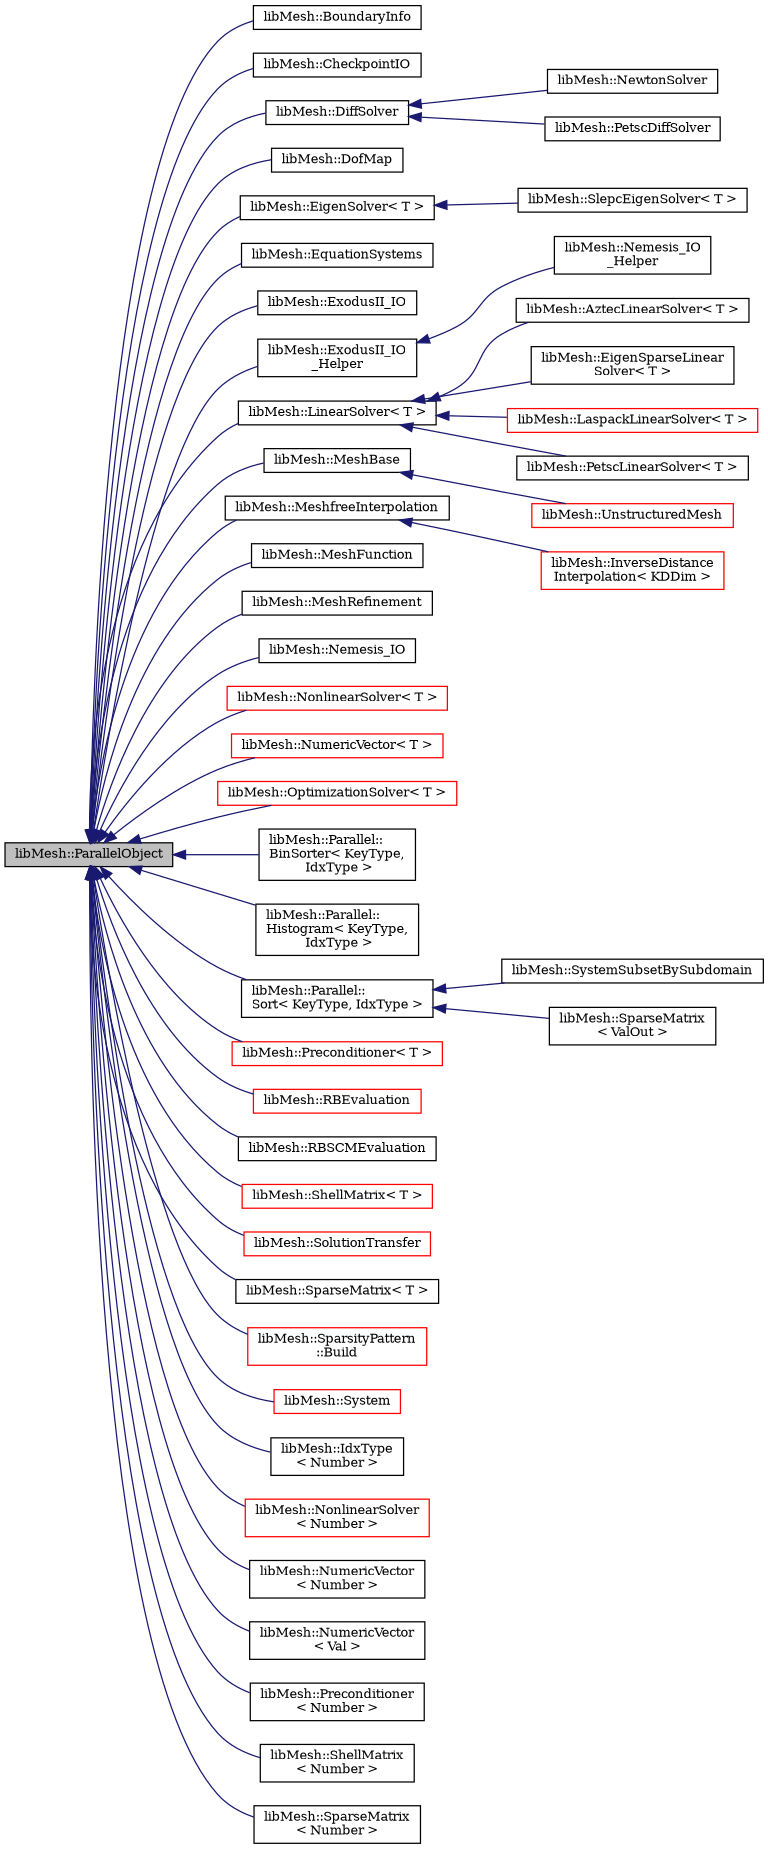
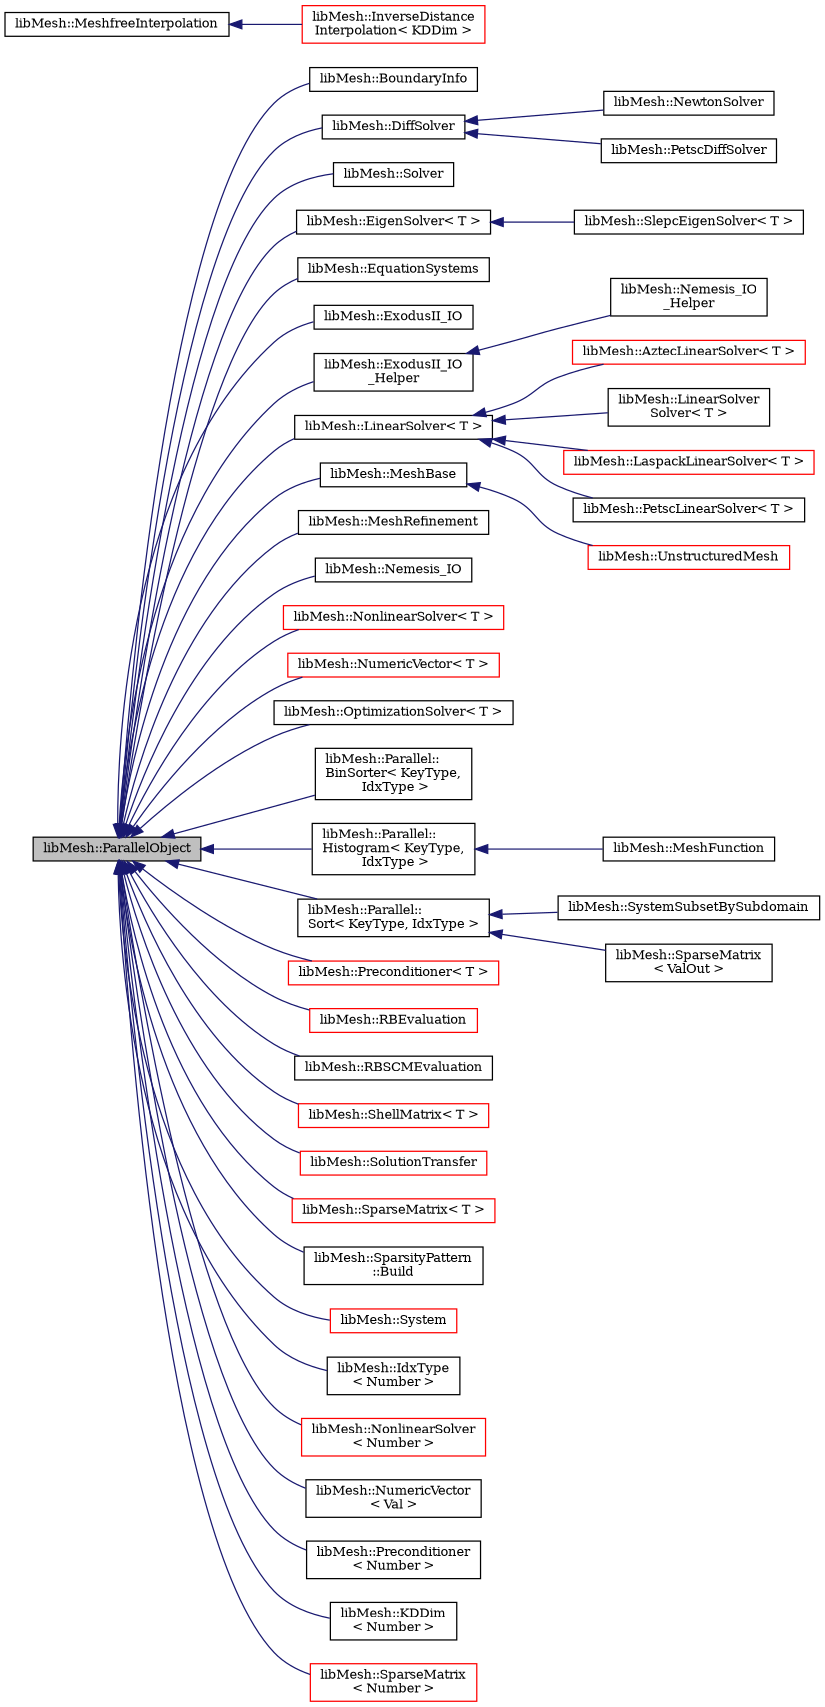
node "libMesh::CheckpointIO": removed
node "libMesh::DofMap": label "libMesh::DofMap" -> "libMesh::Solver"
node "libMesh::AztecLinearSolver< T >": color black -> red
node "libMesh::EigenSparseLinear Solver< T >": label "libMesh::EigenSparseLinear Solver< T >" -> "libMesh::LinearSolver Solver< T >"
edge "libMesh::MeshfreeInterpolation" -> "libMesh::ParallelObject": removed
edge "libMesh::MeshFunction" -> "libMesh::ParallelObject": now "libMesh::MeshFunction" -> "libMesh::Parallel:: Histogram< KeyType, IdxType >"
node "libMesh::OptimizationSolver< T >": color red -> black
node "libMesh::SparseMatrix< T >": color black -> red
node "libMesh::SparsityPattern ::Build": color red -> black
node "libMesh::NumericVector < Number >": removed
node "libMesh::ShellMatrix < Number >": label "libMesh::ShellMatrix < Number >" -> "libMesh::KDDim < Number >"
node "libMesh::SparseMatrix < Number >": color black -> red
